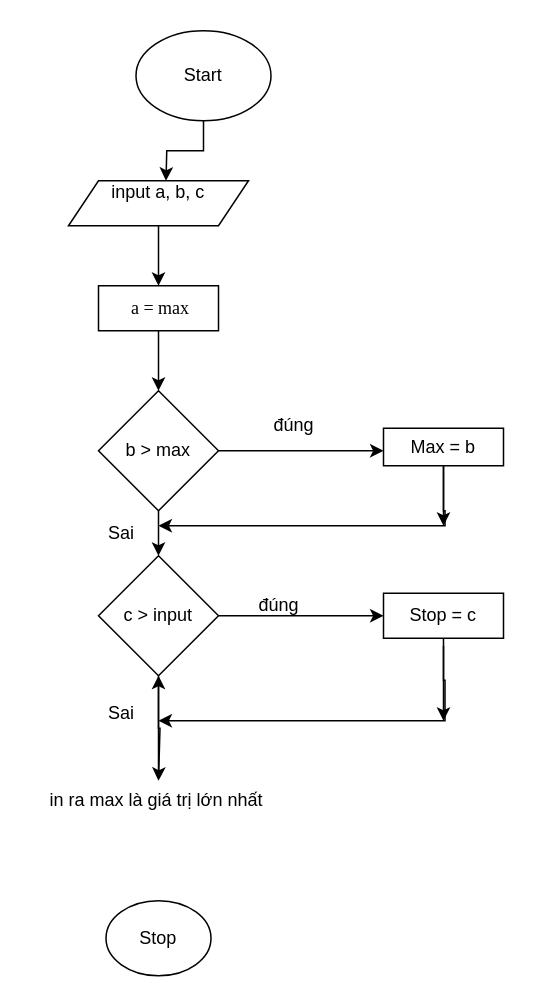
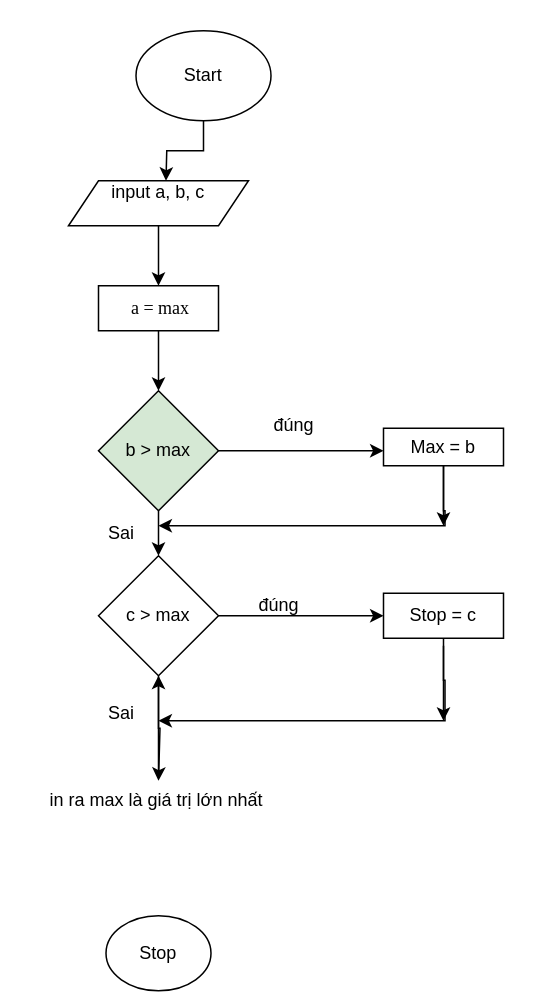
node "b > max": fillcolor #ffffff -> #d5e8d4
node "c > input": label "c > input" -> "c > max"
node "Stop": moved (158, 938) -> (158, 953)
